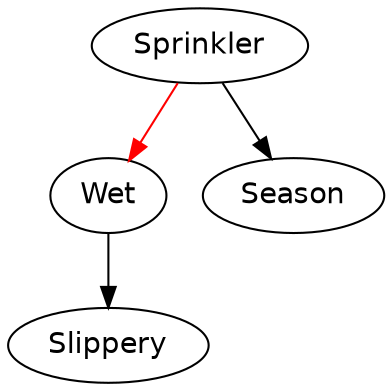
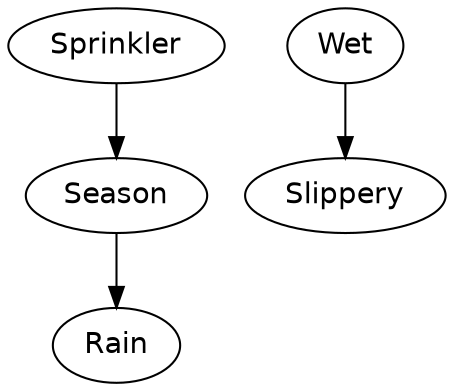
edge "Sprinkler" -> "Wet": removed
node "Rain": added
